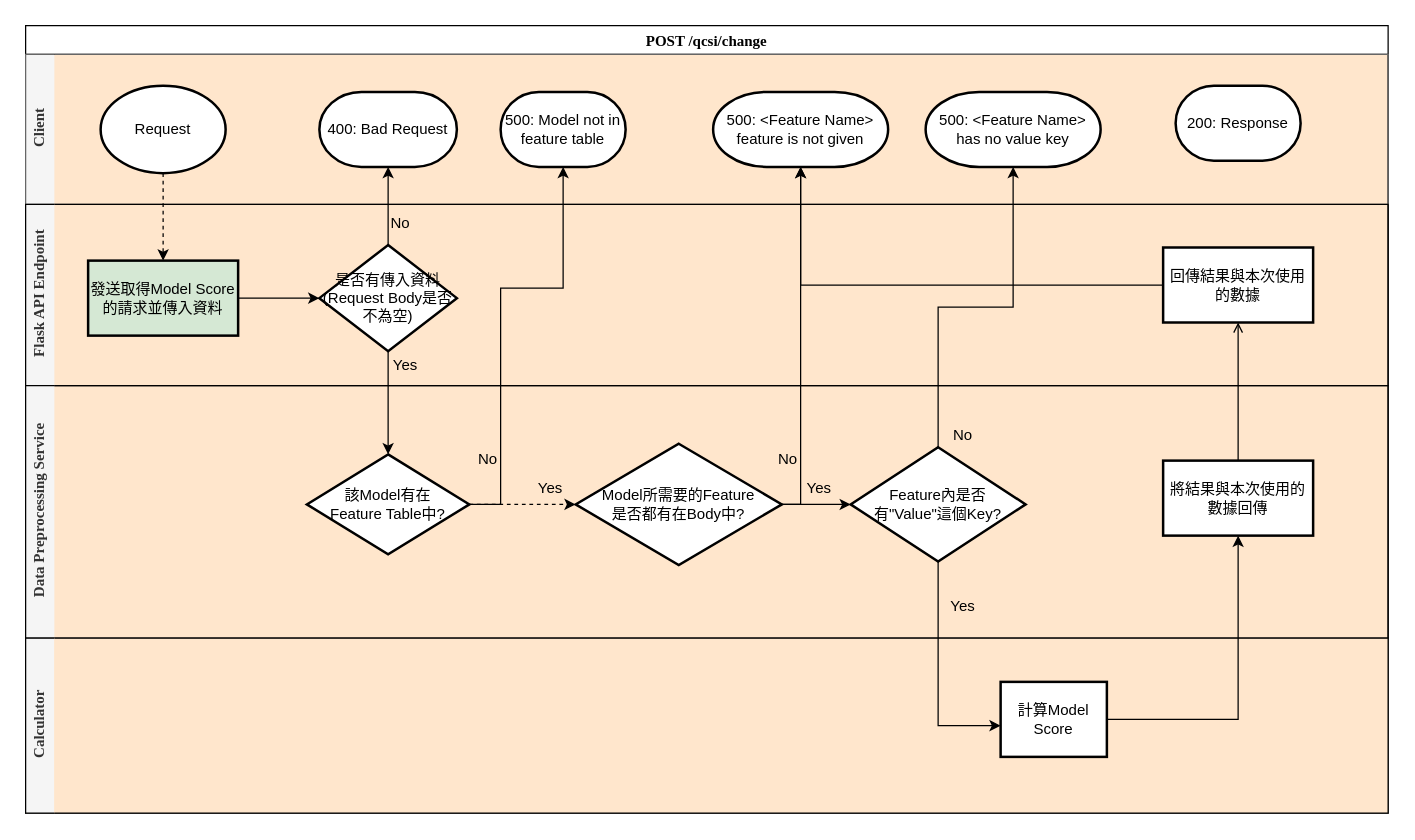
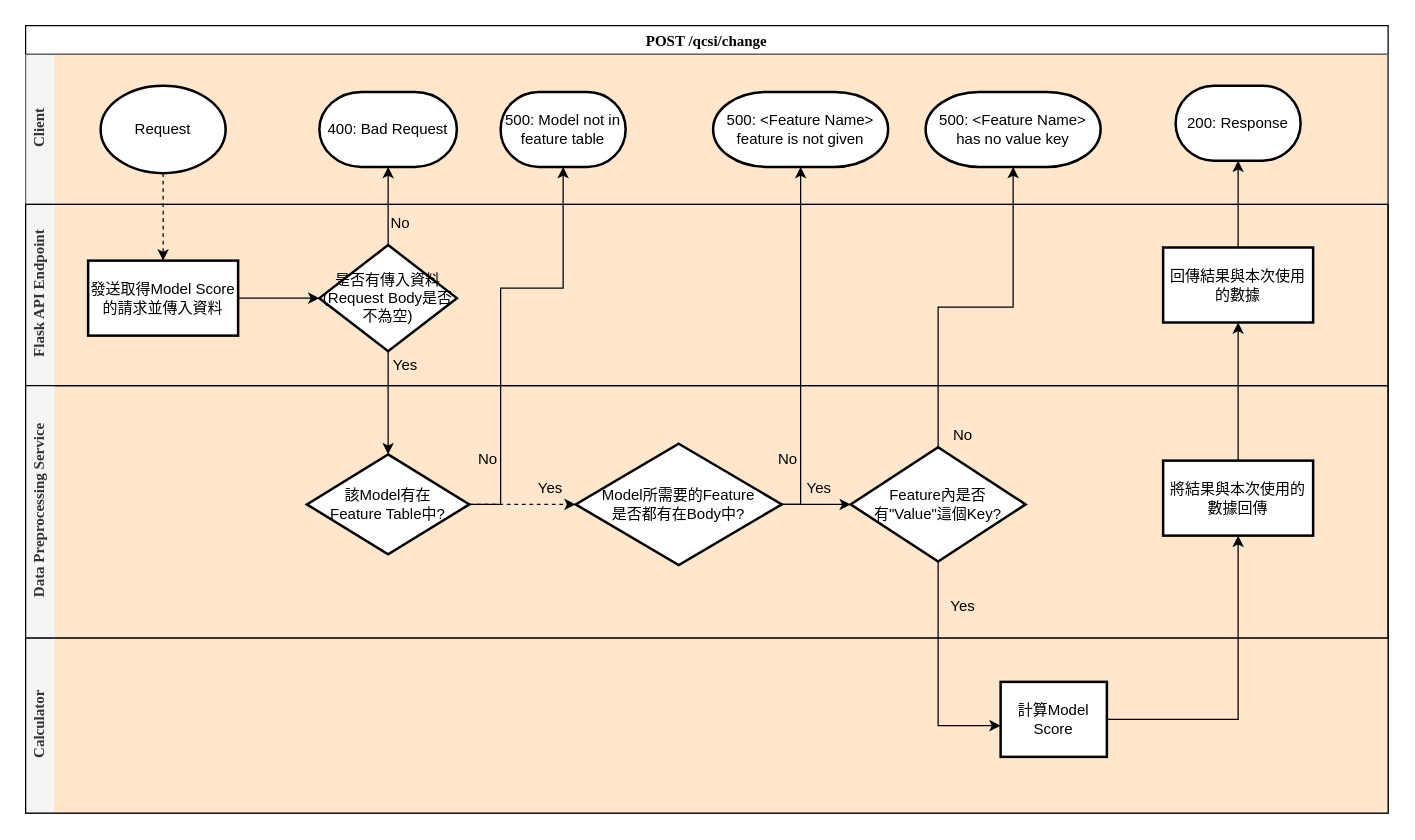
edge "回傳結果與本次使用的數據" -> "500: <Feature Name> feature is not given": now "回傳結果與本次使用的數據" -> "200: Response"
node "發送取得Model Score的請求並傳入資料": fillcolor #d5e8d4 -> #ffffff
edge "將結果與本次使用的數據回傳" -> "回傳結果與本次使用的數據": arrowhead open -> classic
